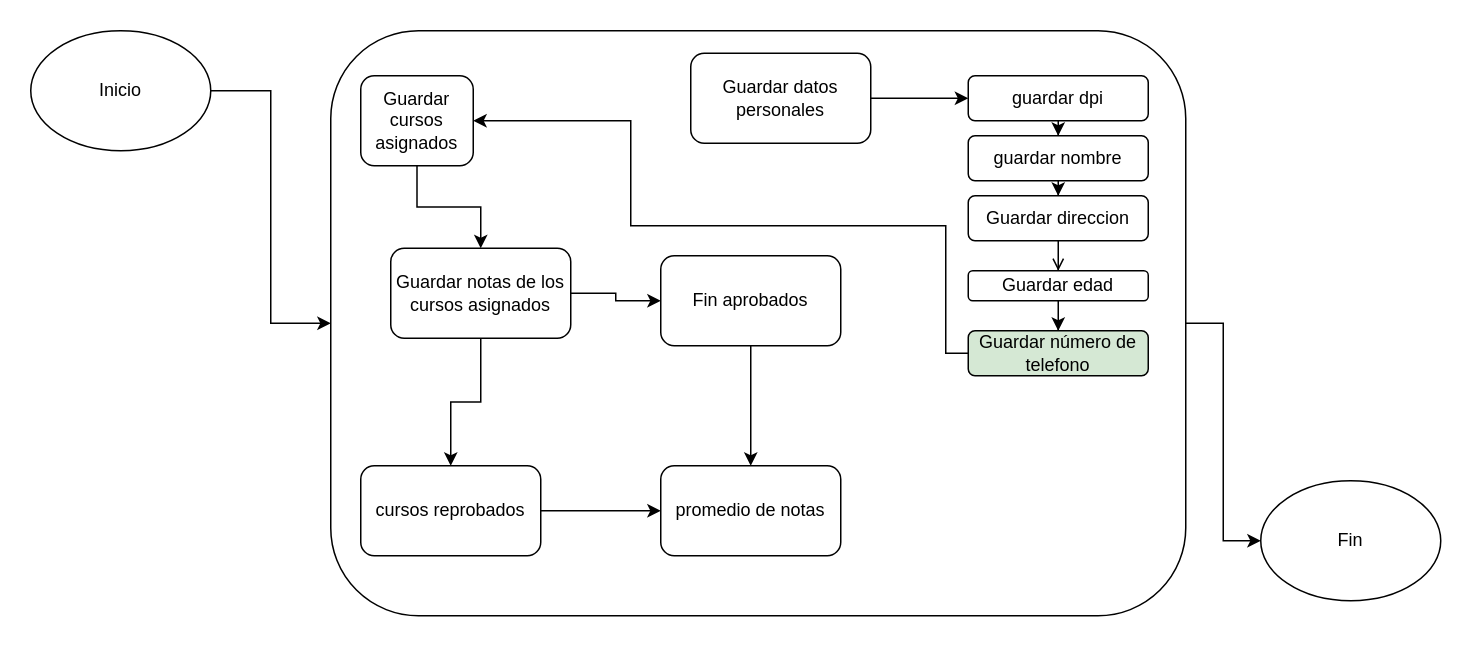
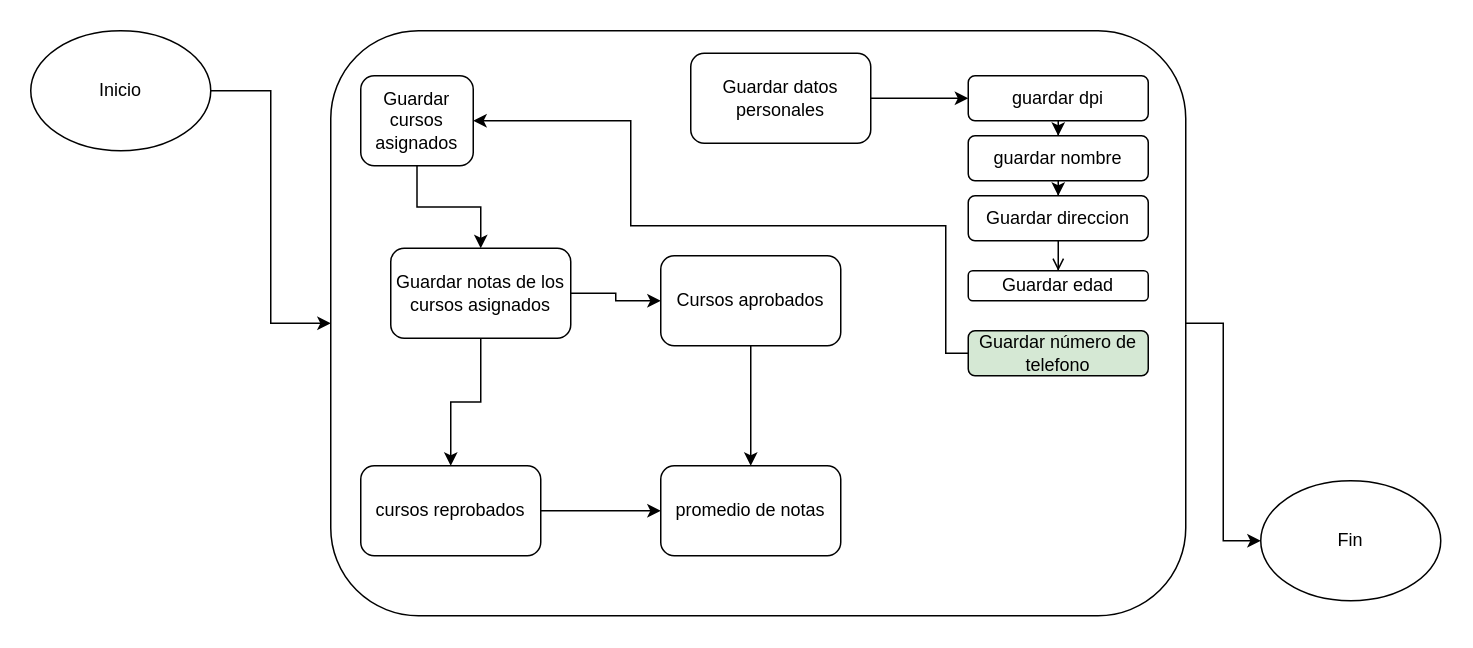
node "Fin aprobados": label "Fin aprobados" -> "Cursos aprobados"
edge "Guardar edad" -> "Guardar número de telefono": removed
